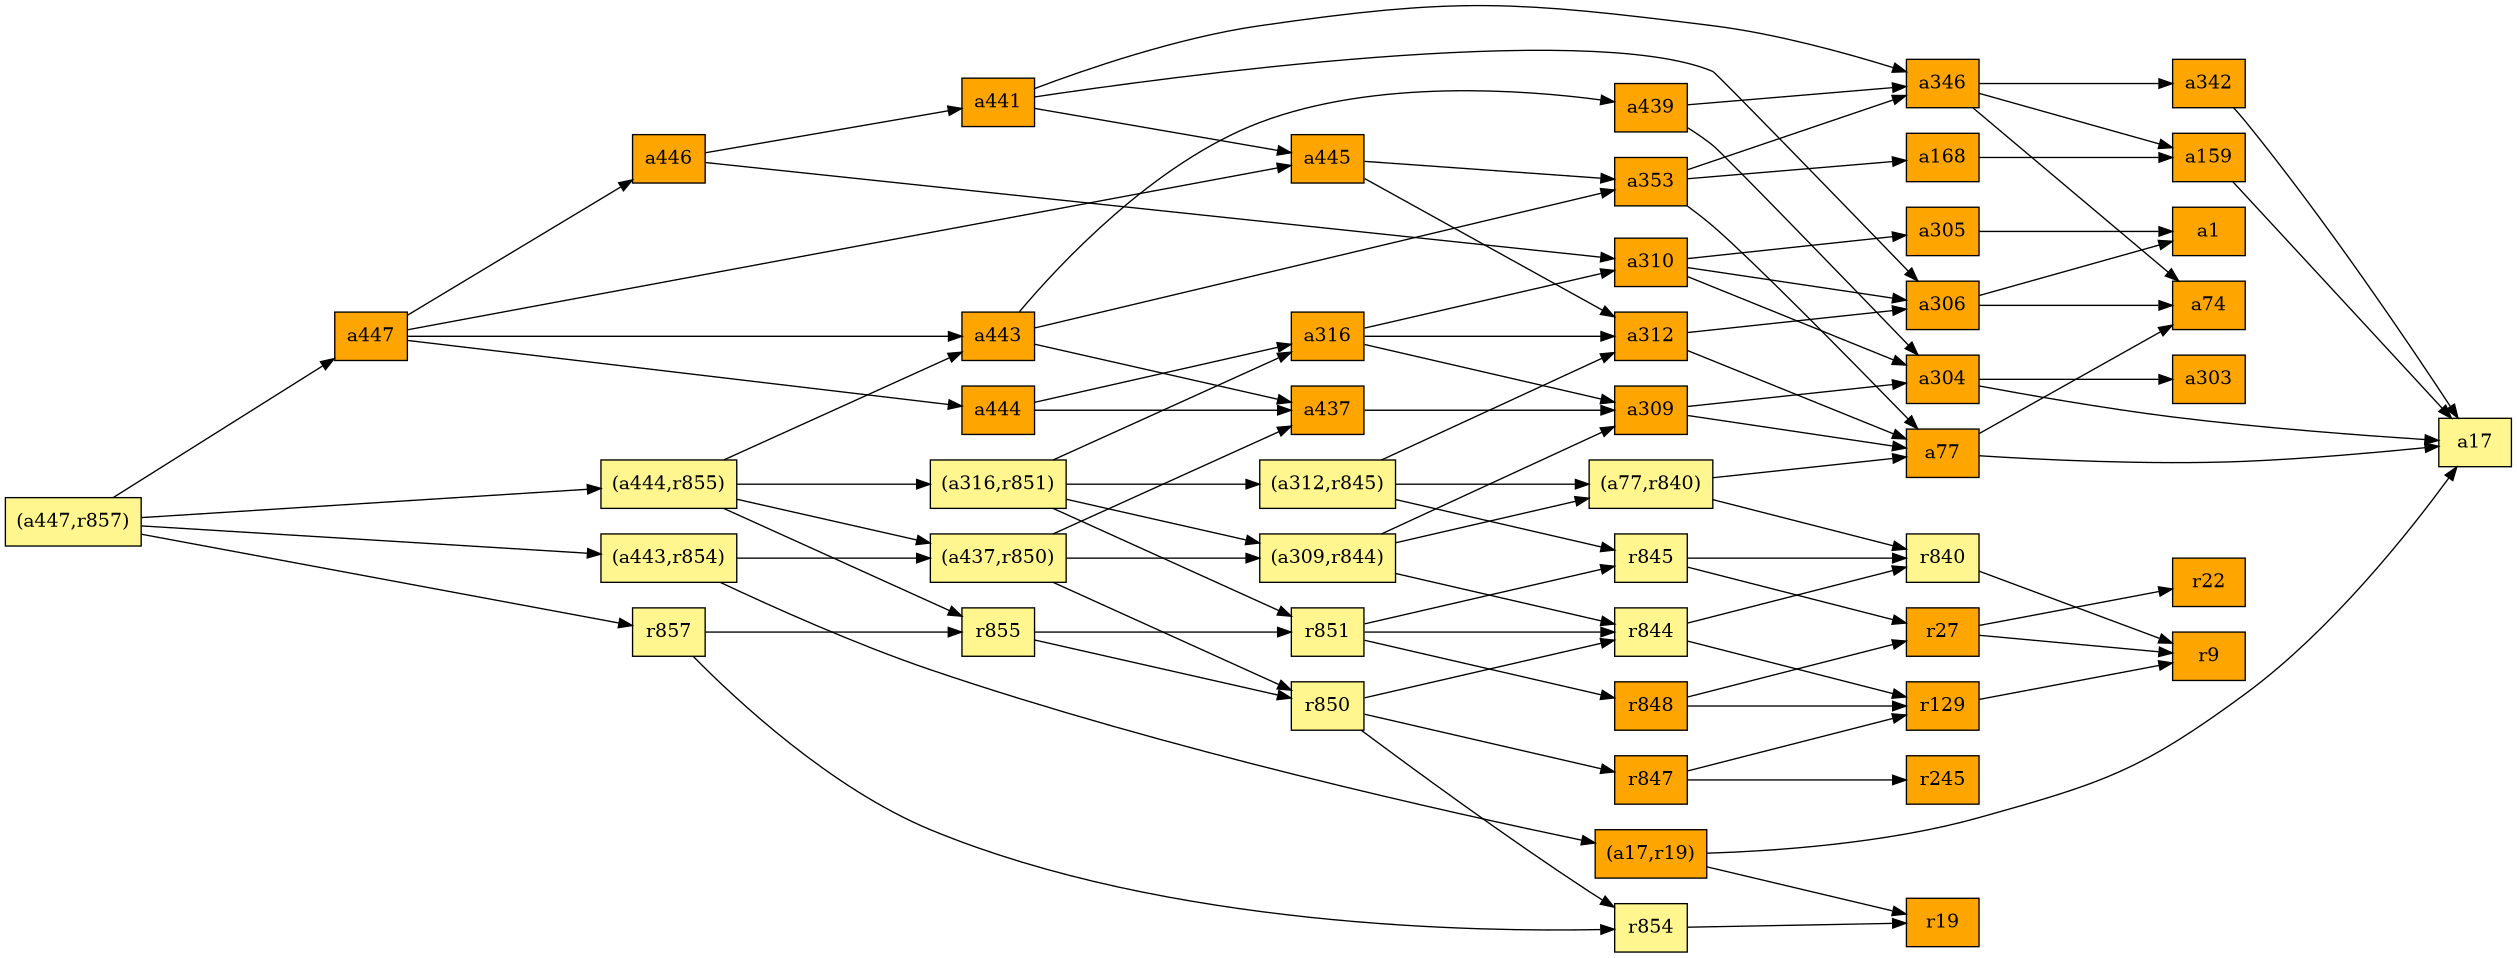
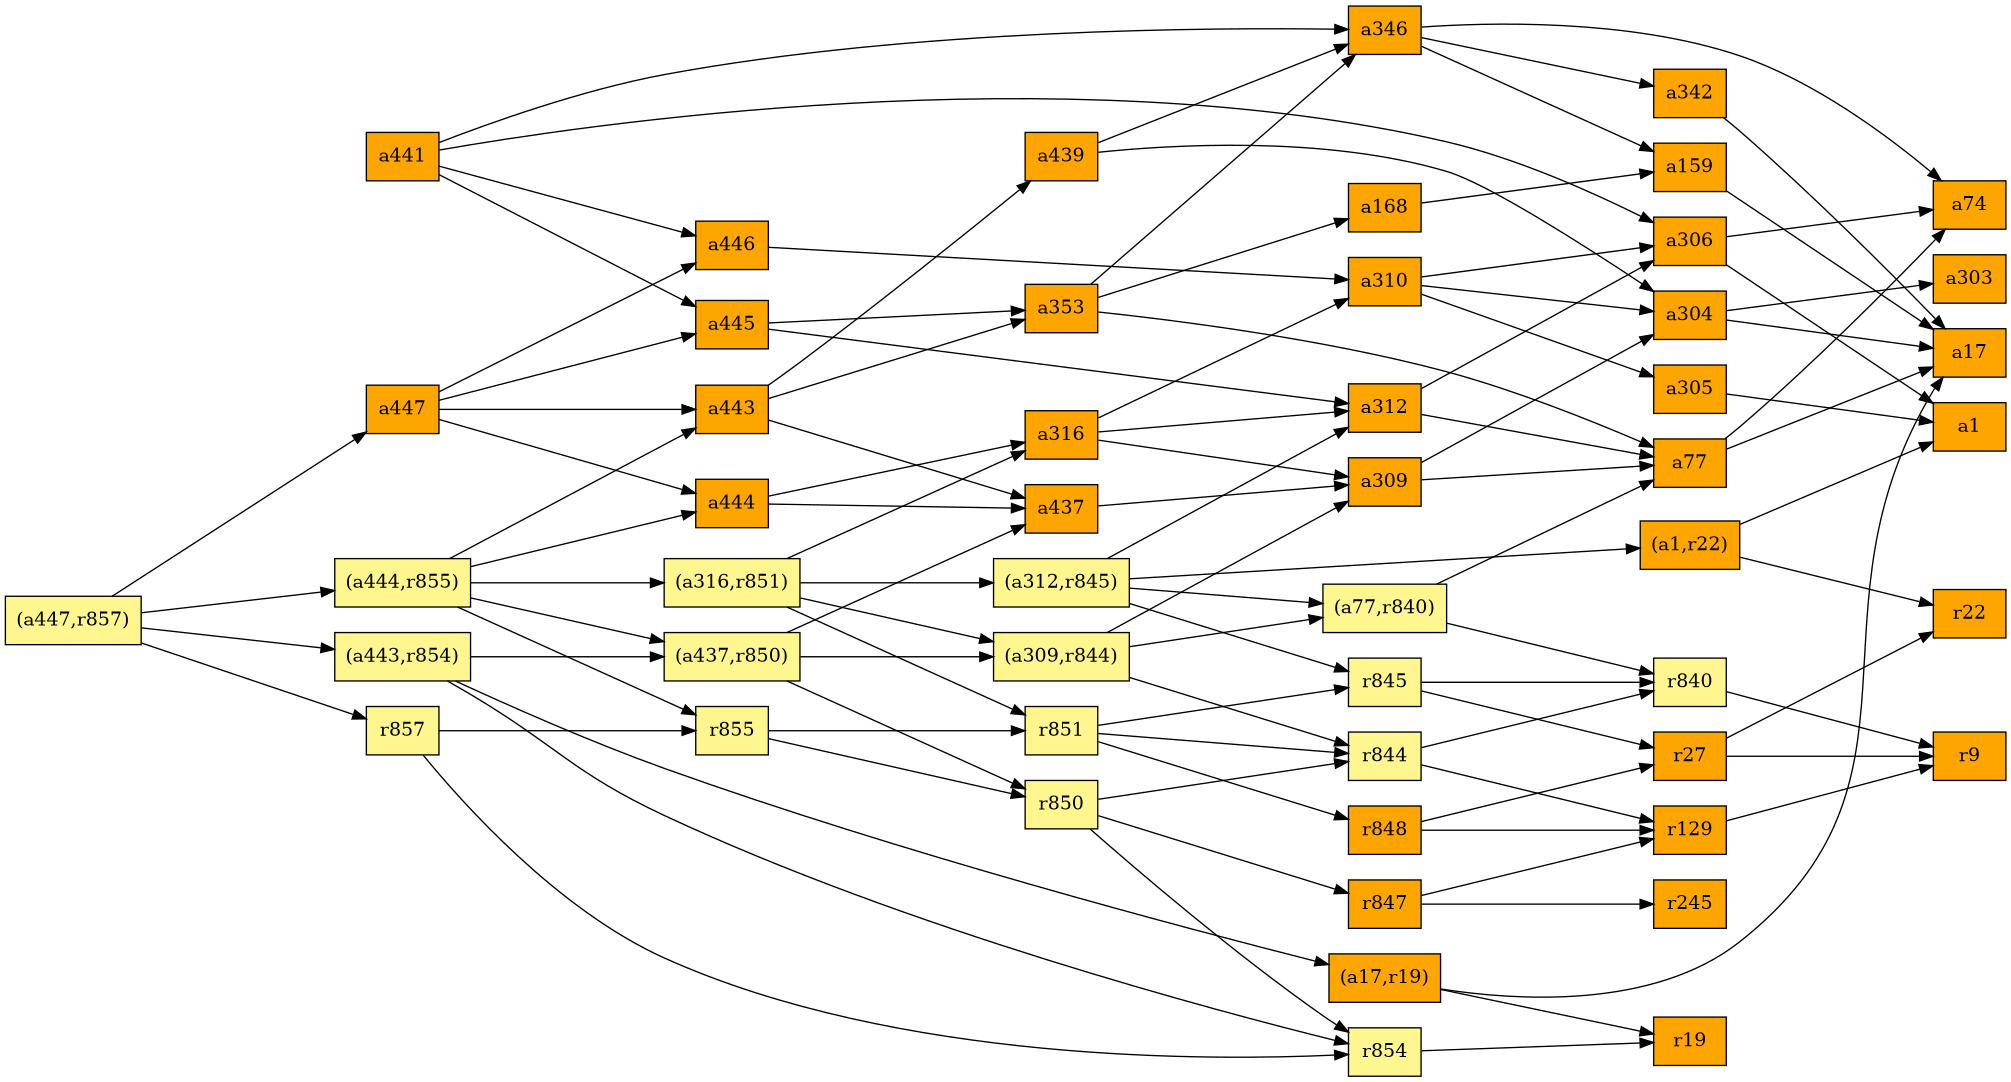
edge "a446" -> "a441": reversed
node "a17": fillcolor khaki1 -> orange
edge "(a444,r855)" -> "a444": added
node "(a1,r22)": added
edge "(a443,r854)" -> "r854": added
